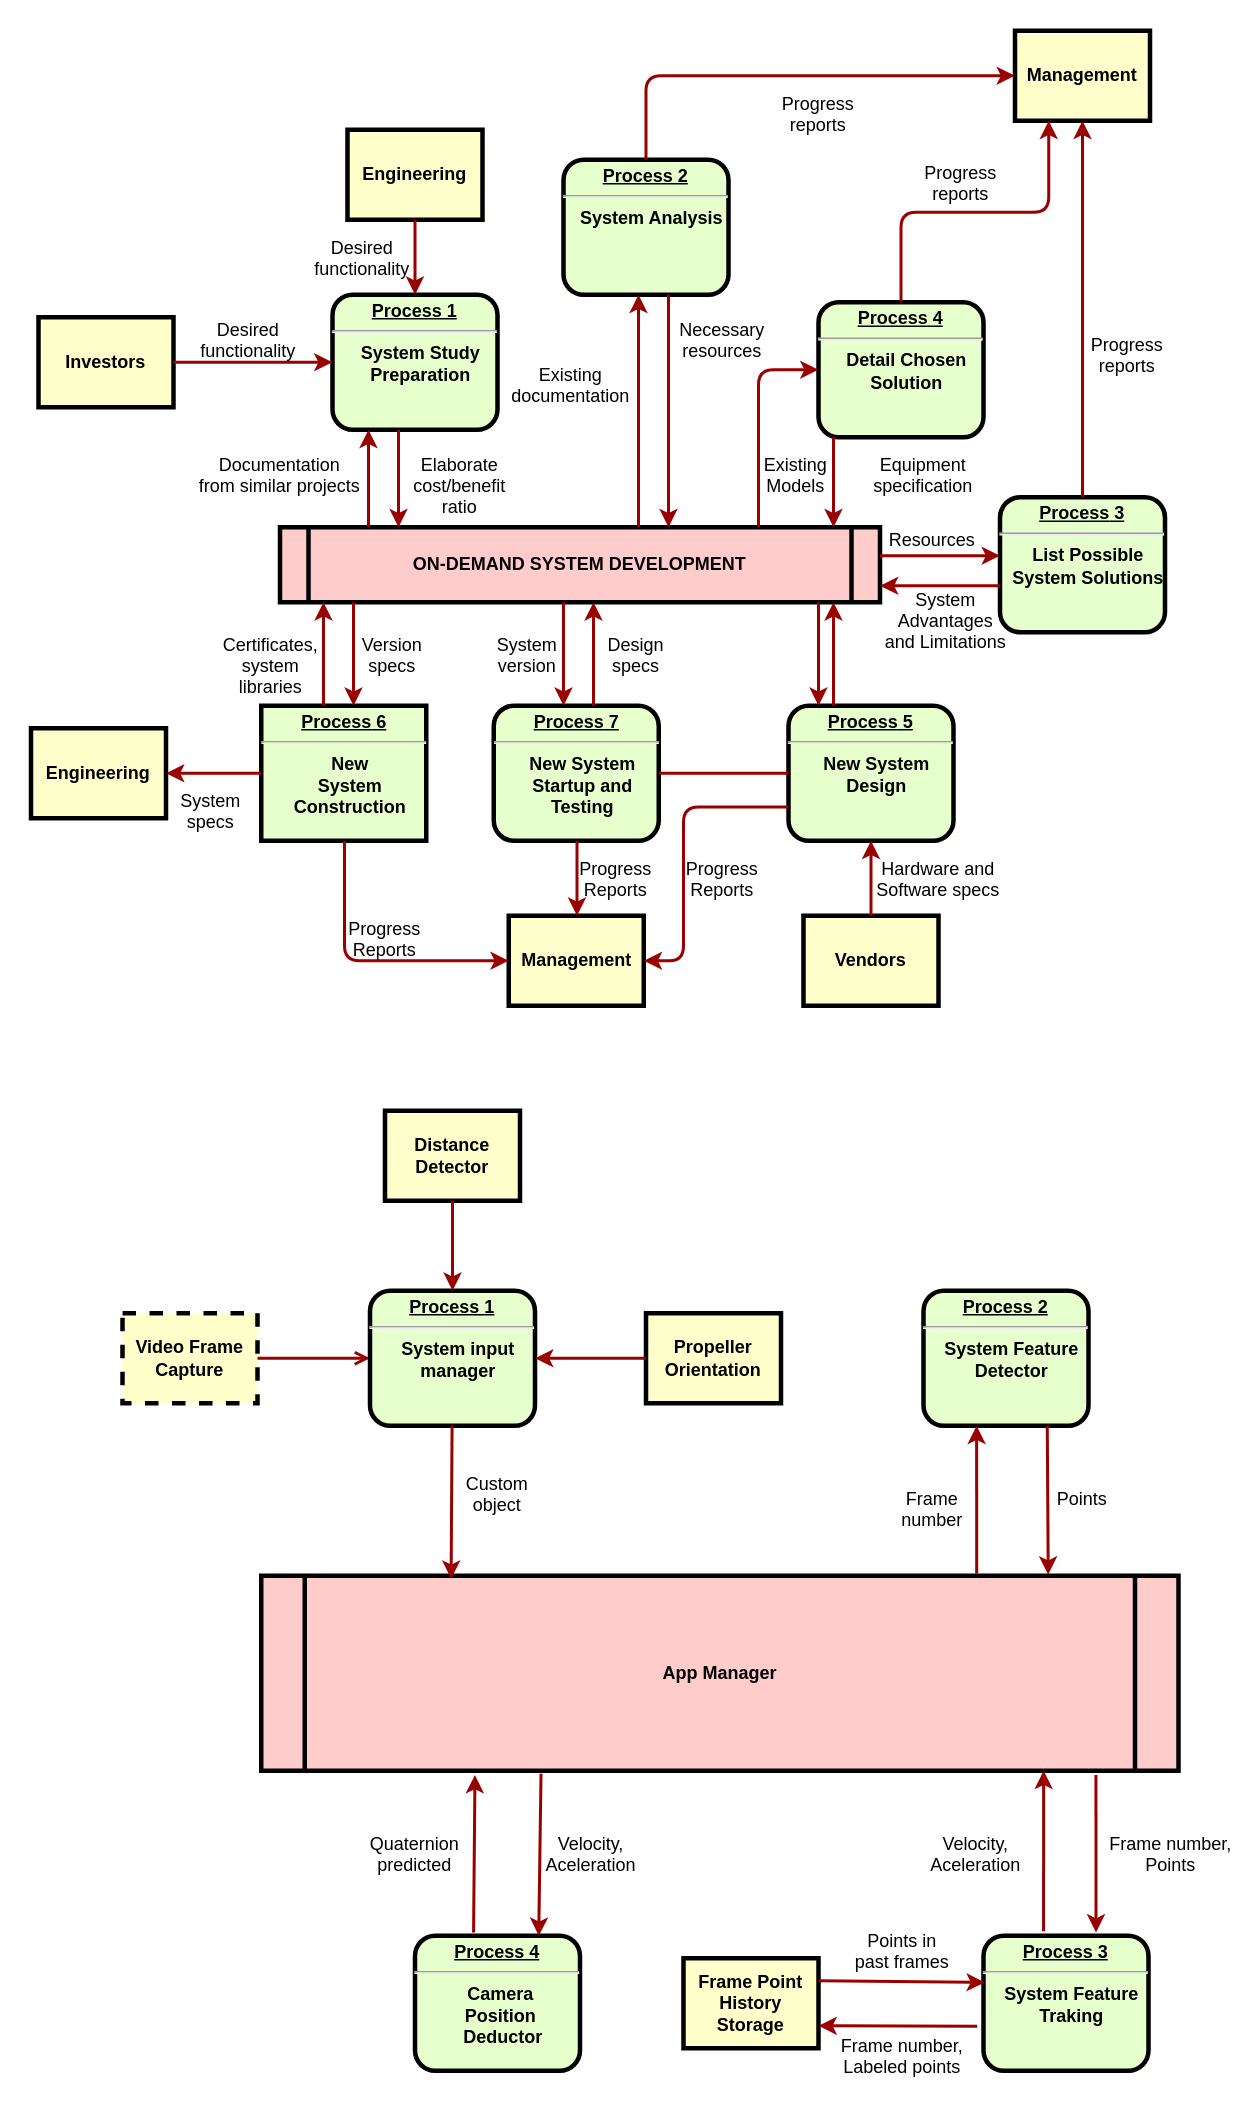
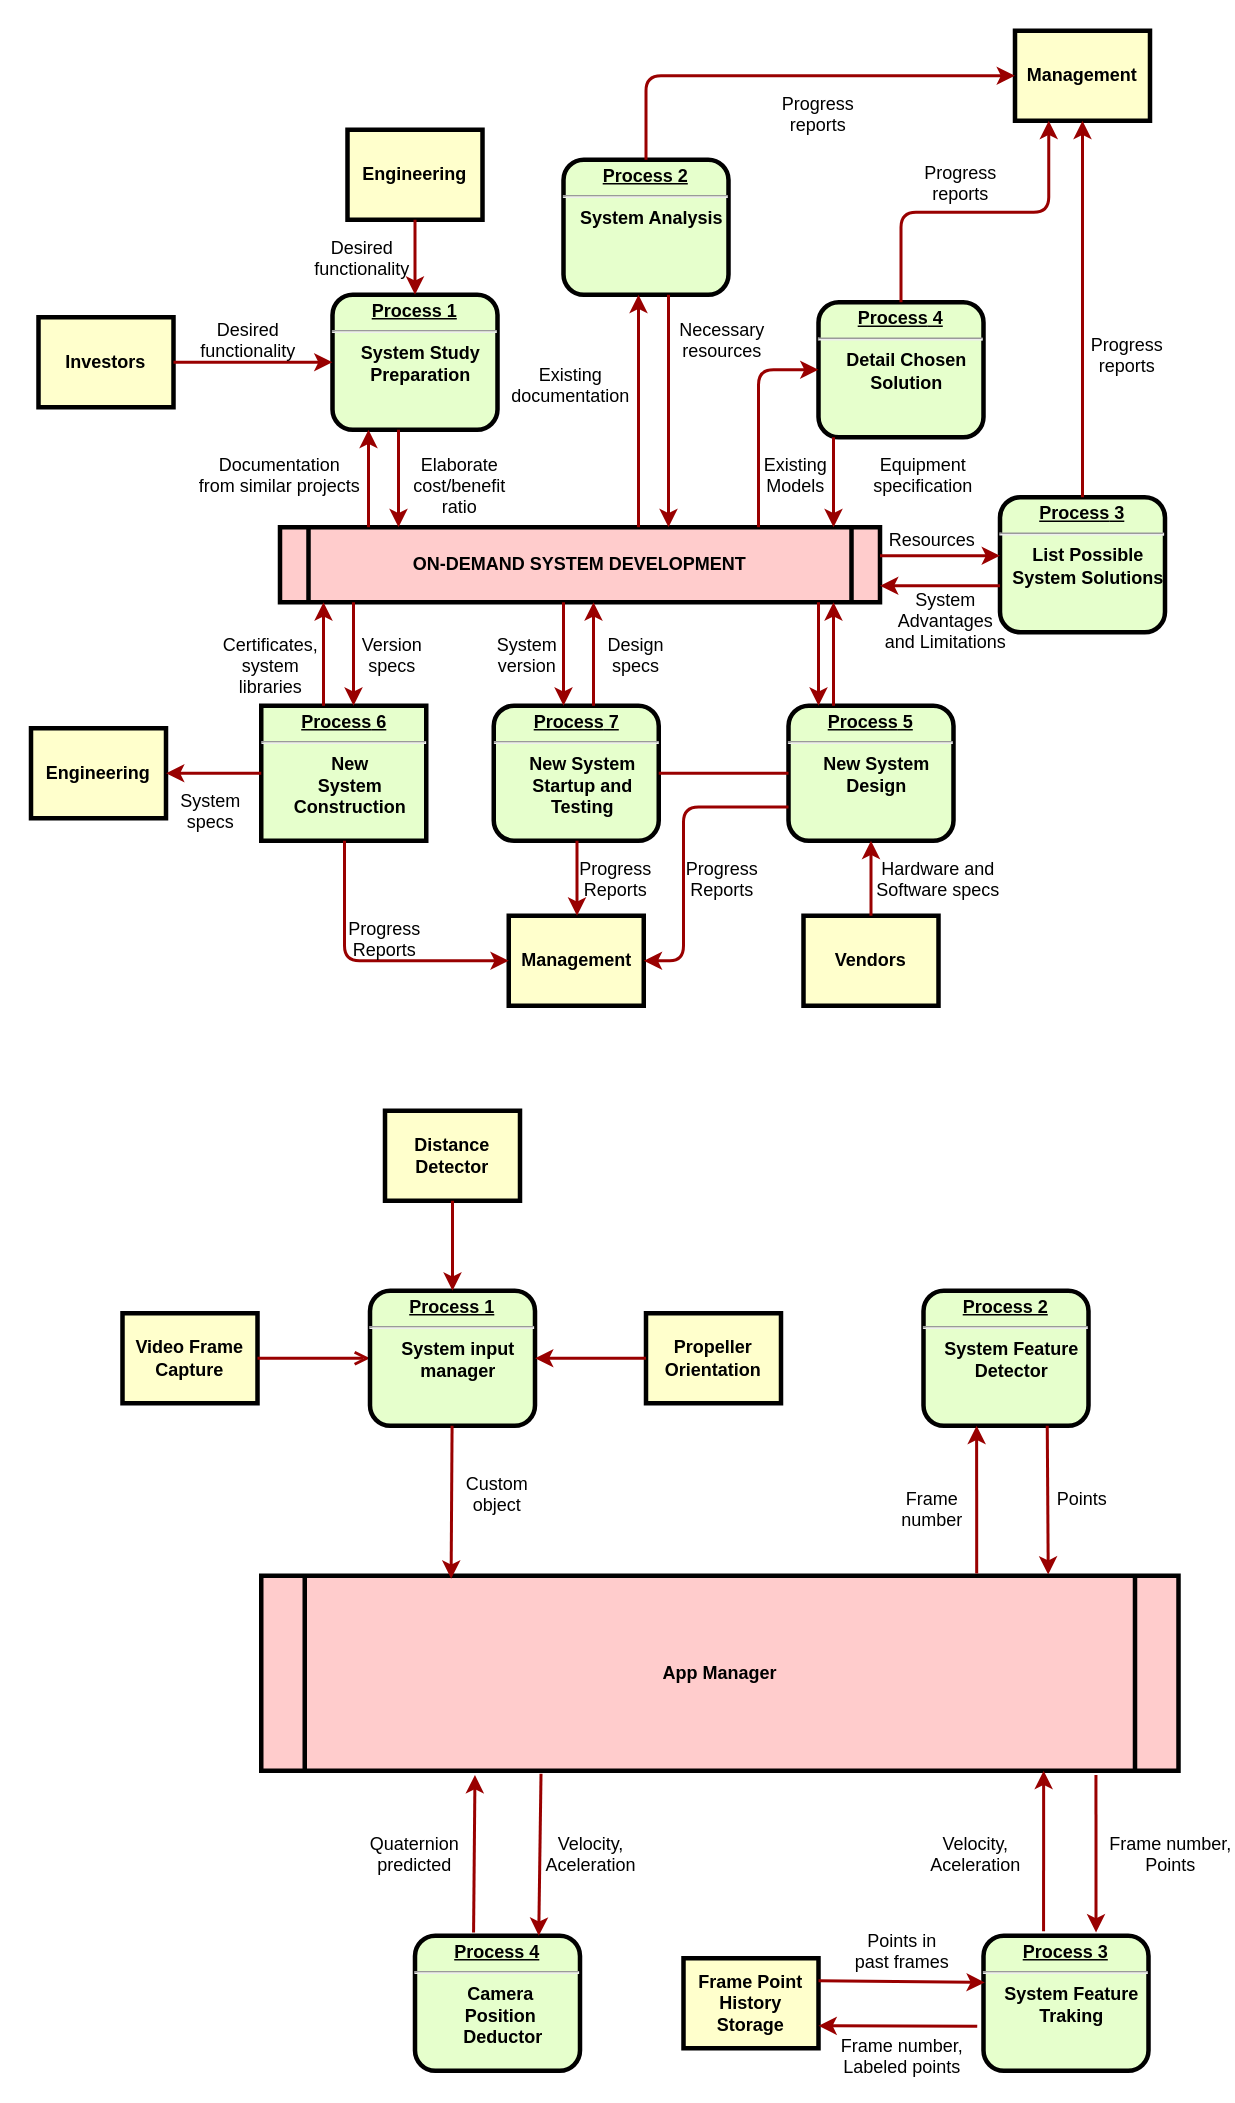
node "Video Frame Capture": style dashed -> solid
